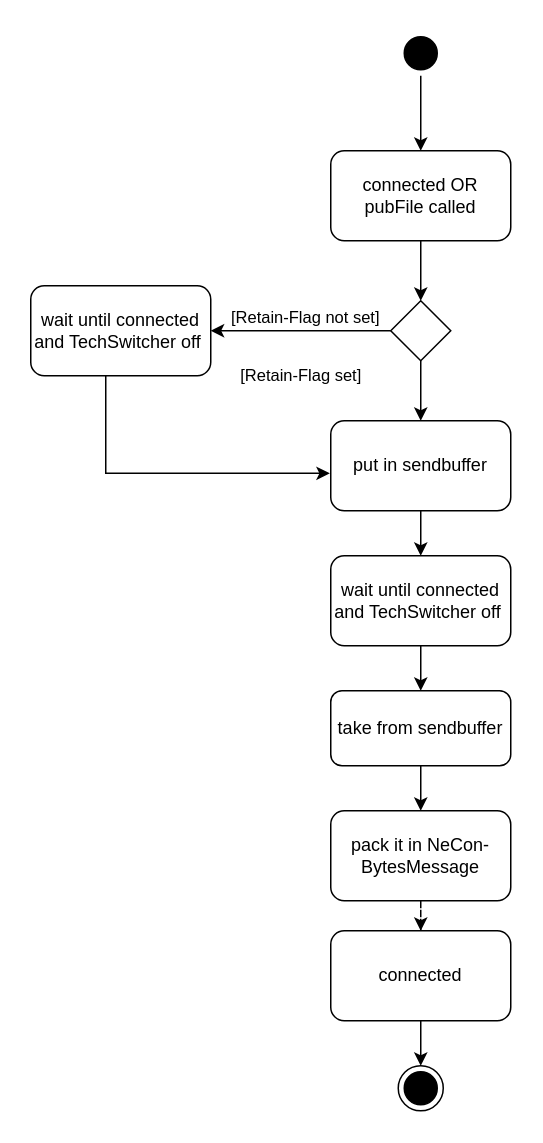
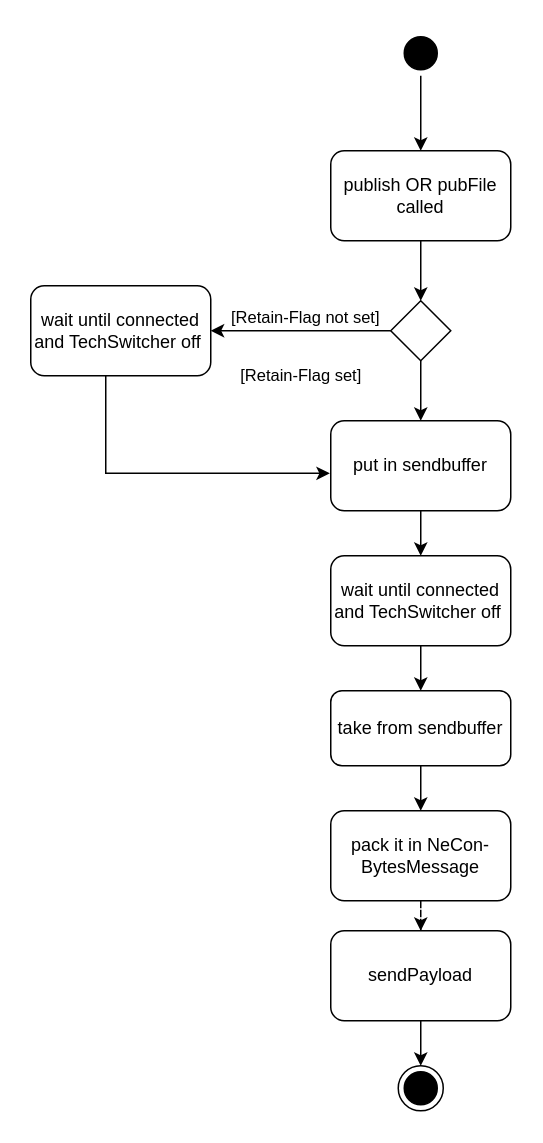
node "connected OR pubFile called": label "connected OR pubFile called" -> "publish OR pubFile called"
node "connected": label "connected" -> "sendPayload"
